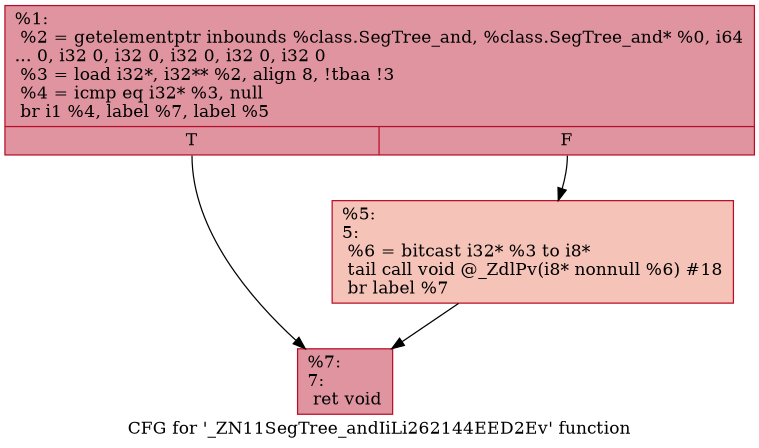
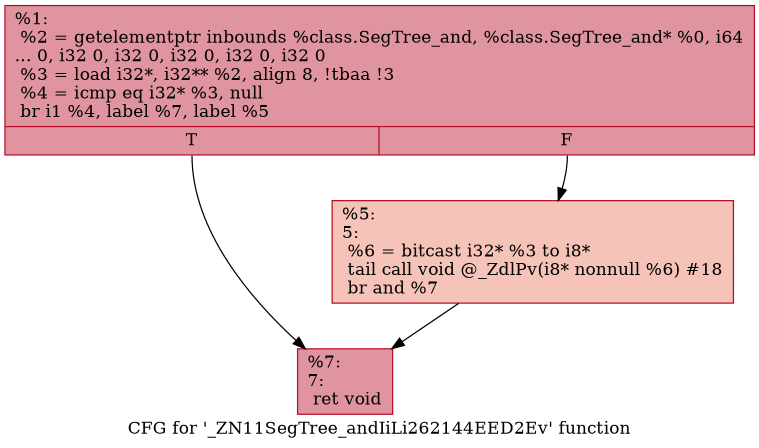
node "%5:": text "br label %7" -> "br and %7"
